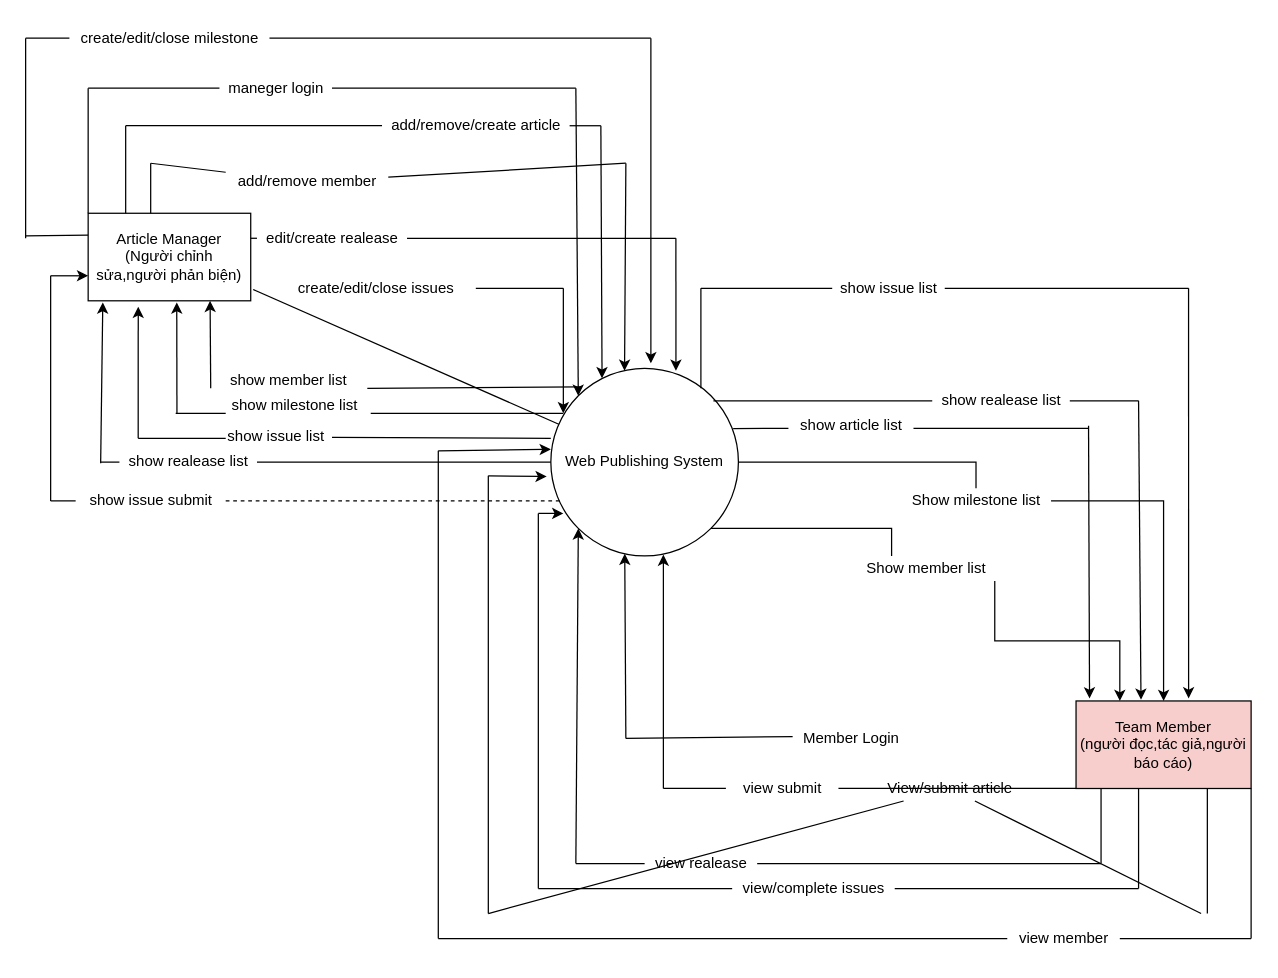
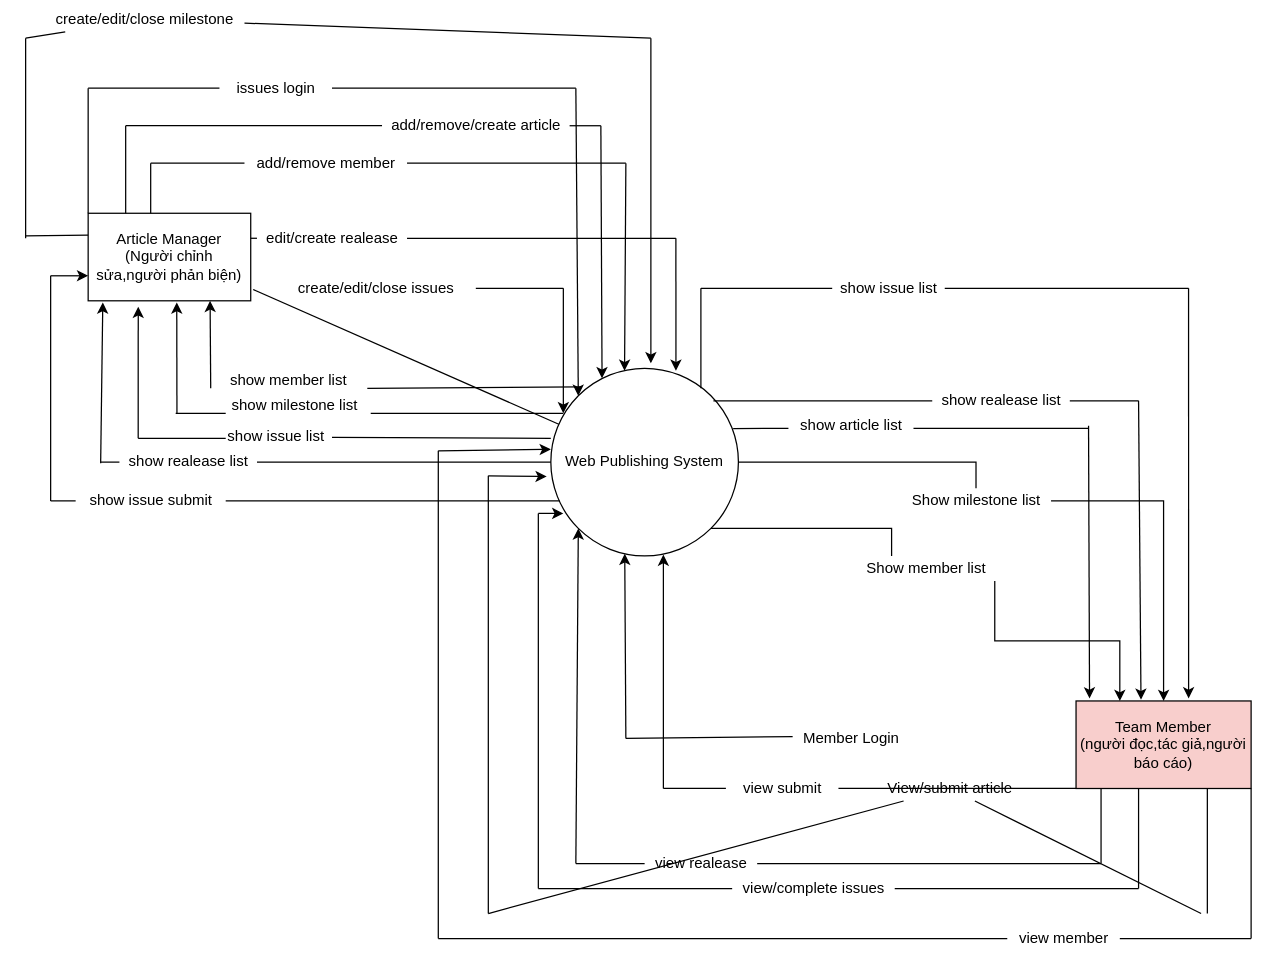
node "create/edit/close milestone": moved (169, 38) -> (144, 19)
node "maneger login": label "maneger login" -> "issues login"
node "add/remove member": moved (307, 182) -> (326, 163)
edge "Web Publishing System" -- "show issue submit": style dashed -> solid
